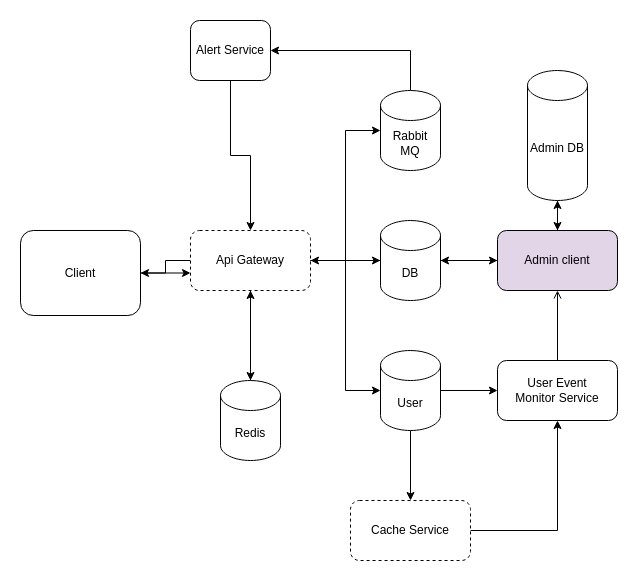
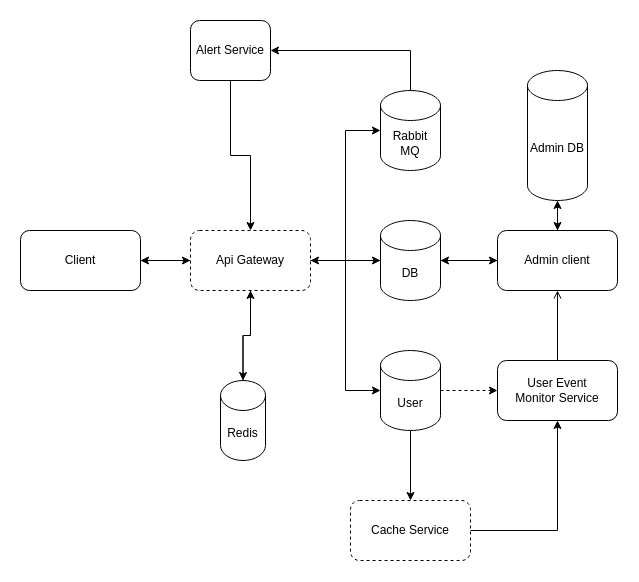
node "Admin client": fillcolor #e1d5e7 -> #ffffff
node "Client": size 120x85 -> 120x60
edge "User" -> "User Event Monitor Service": style solid -> dashed
node "Redis": size 60x80 -> 45x80
